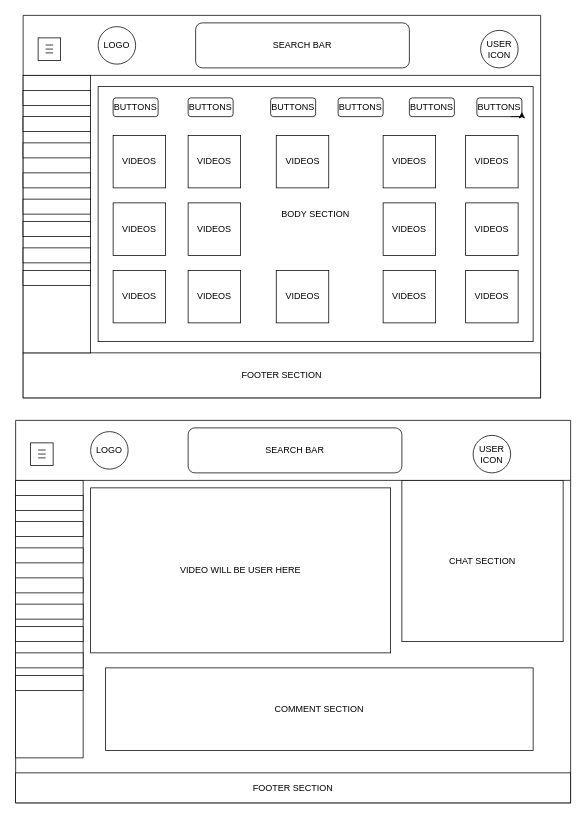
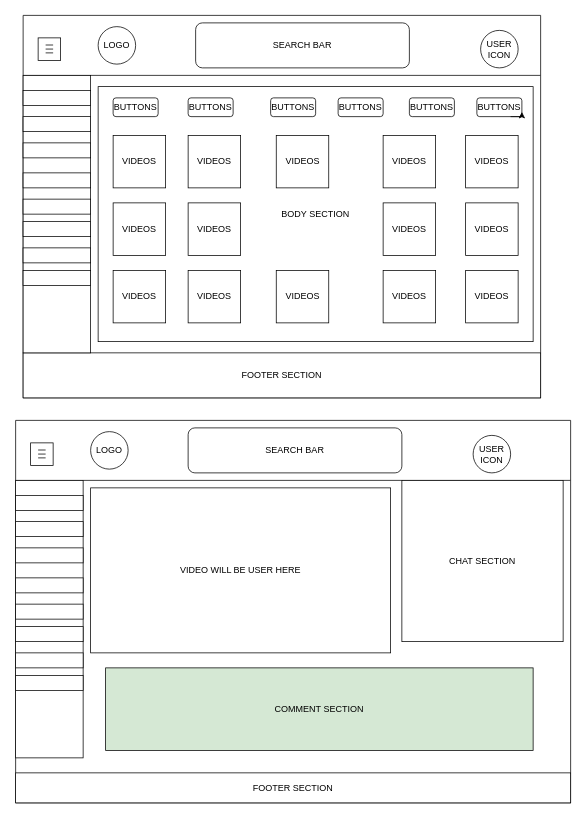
node "COMMENT SECTION": fillcolor #ffffff -> #d5e8d4
